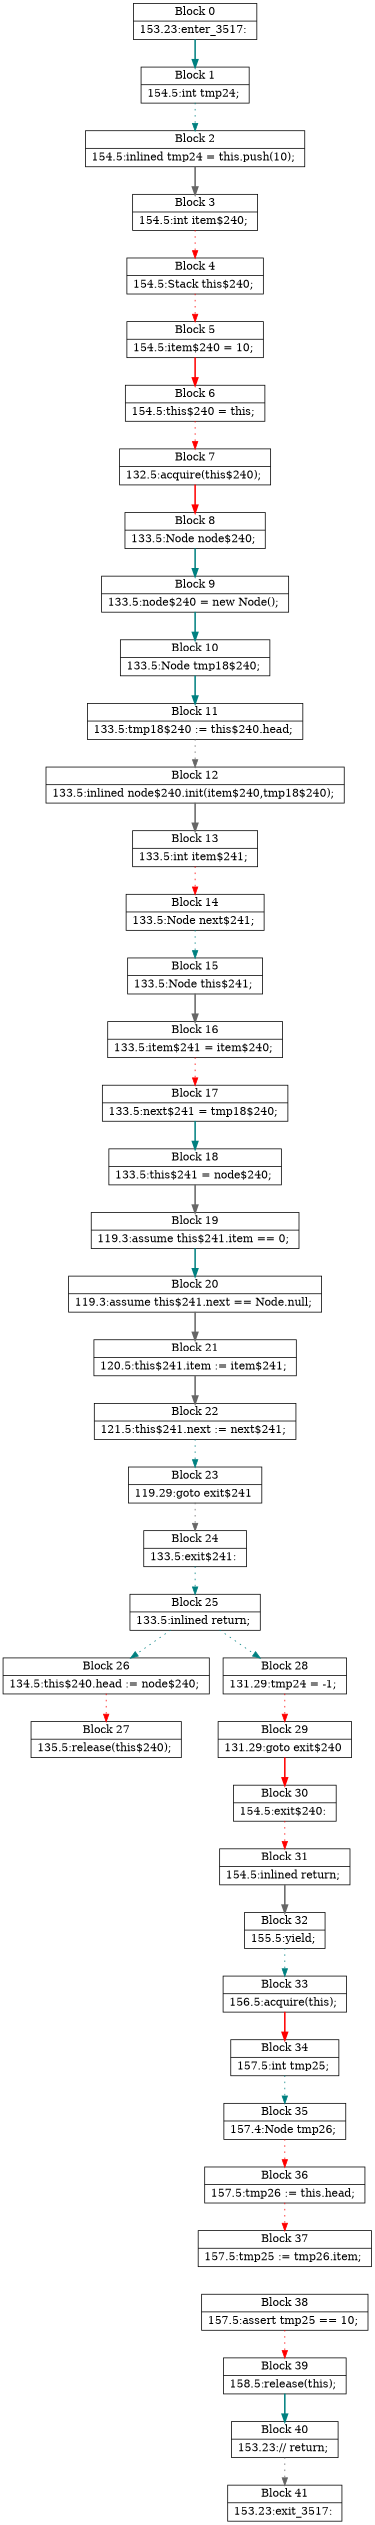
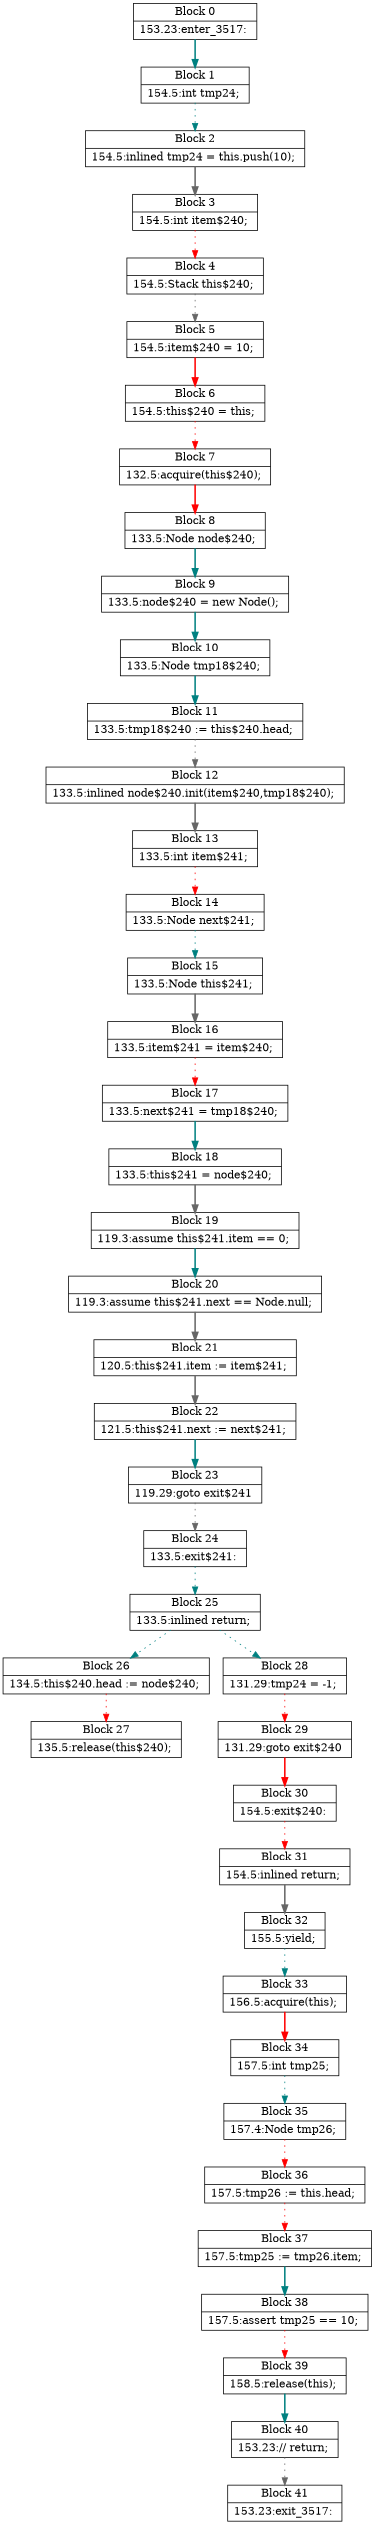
edge "Block 4" -> "Block 5": color red -> gray40
edge "Block 22" -> "Block 23": style dotted -> bold
edge "Block 37" -> "Block 38": added
